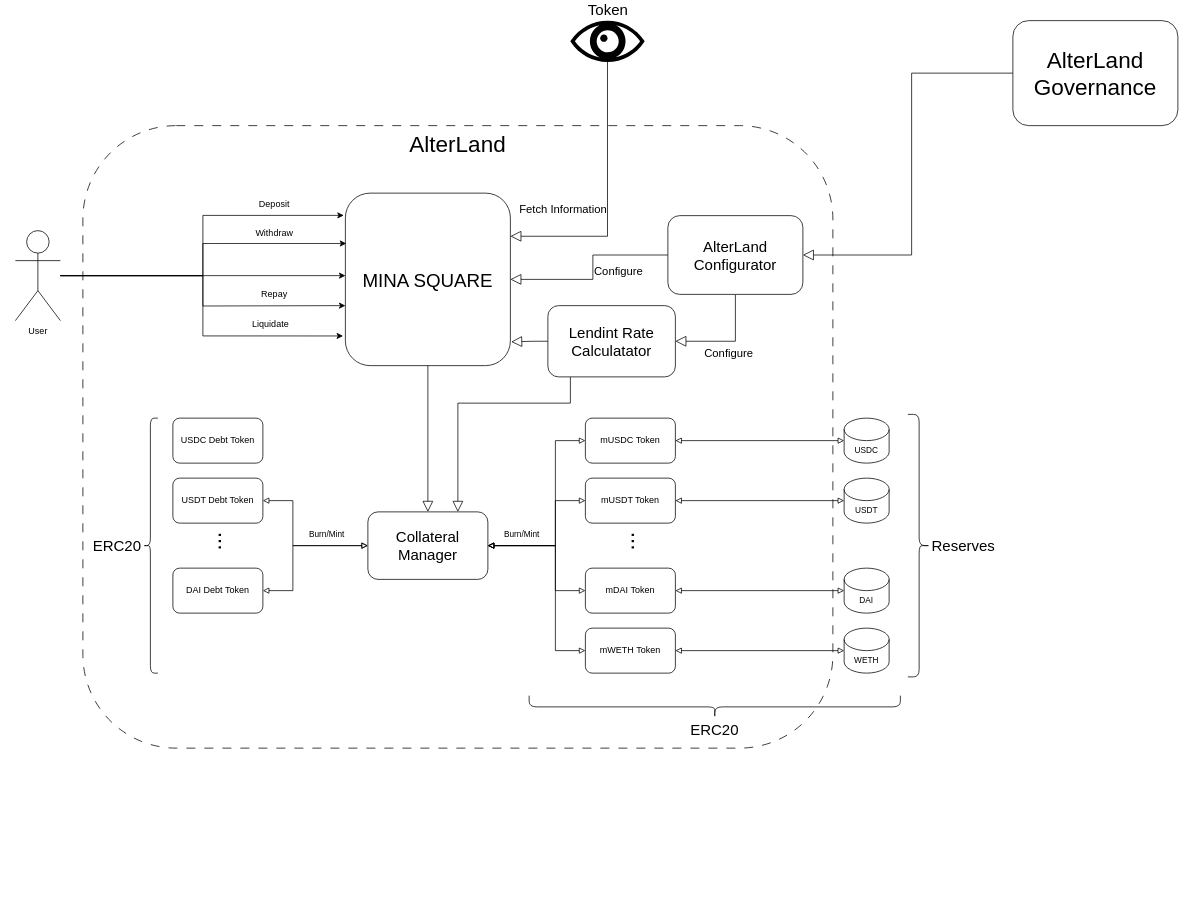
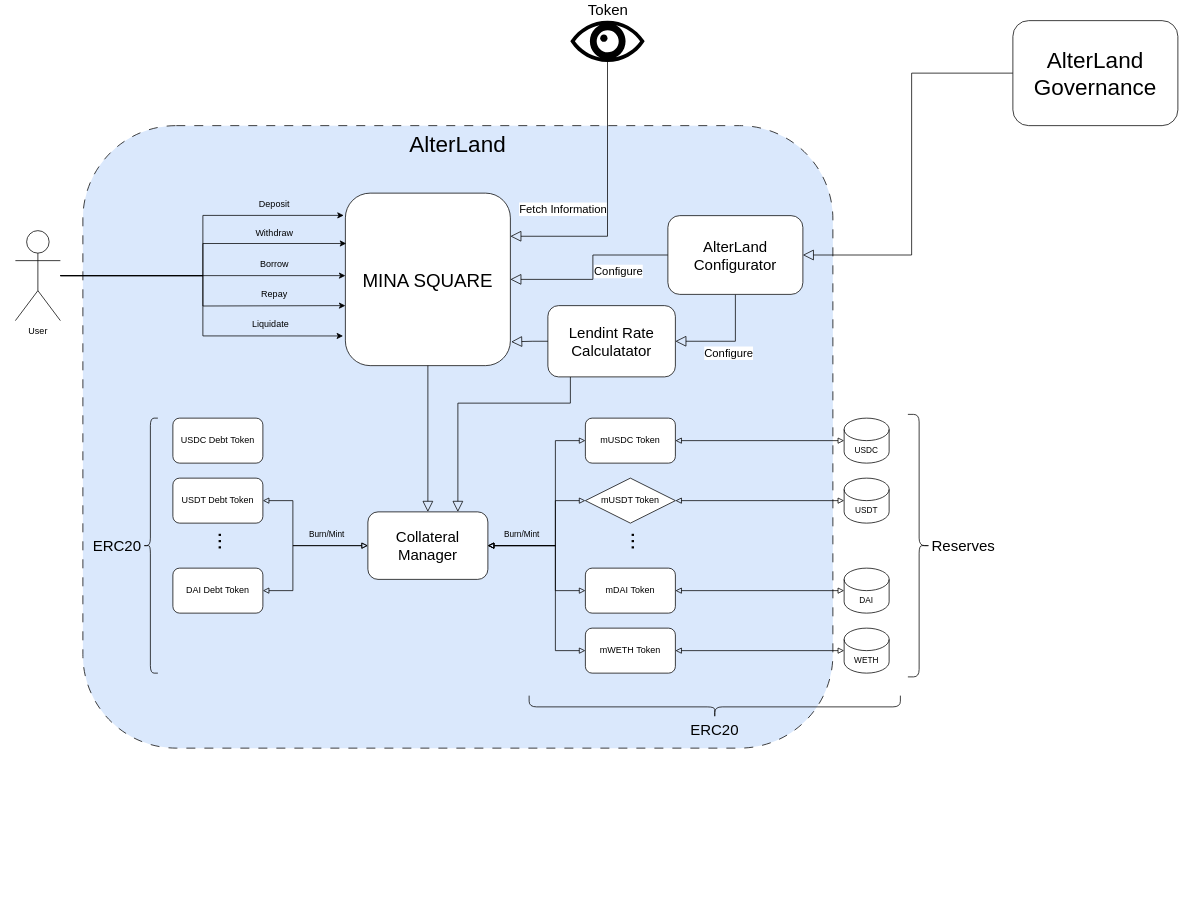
node "Borrow": added
node "AlterLand": fillcolor #ffffff -> #dae8fc
node "mUSDT Token": shape rounded rectangle -> diamond
